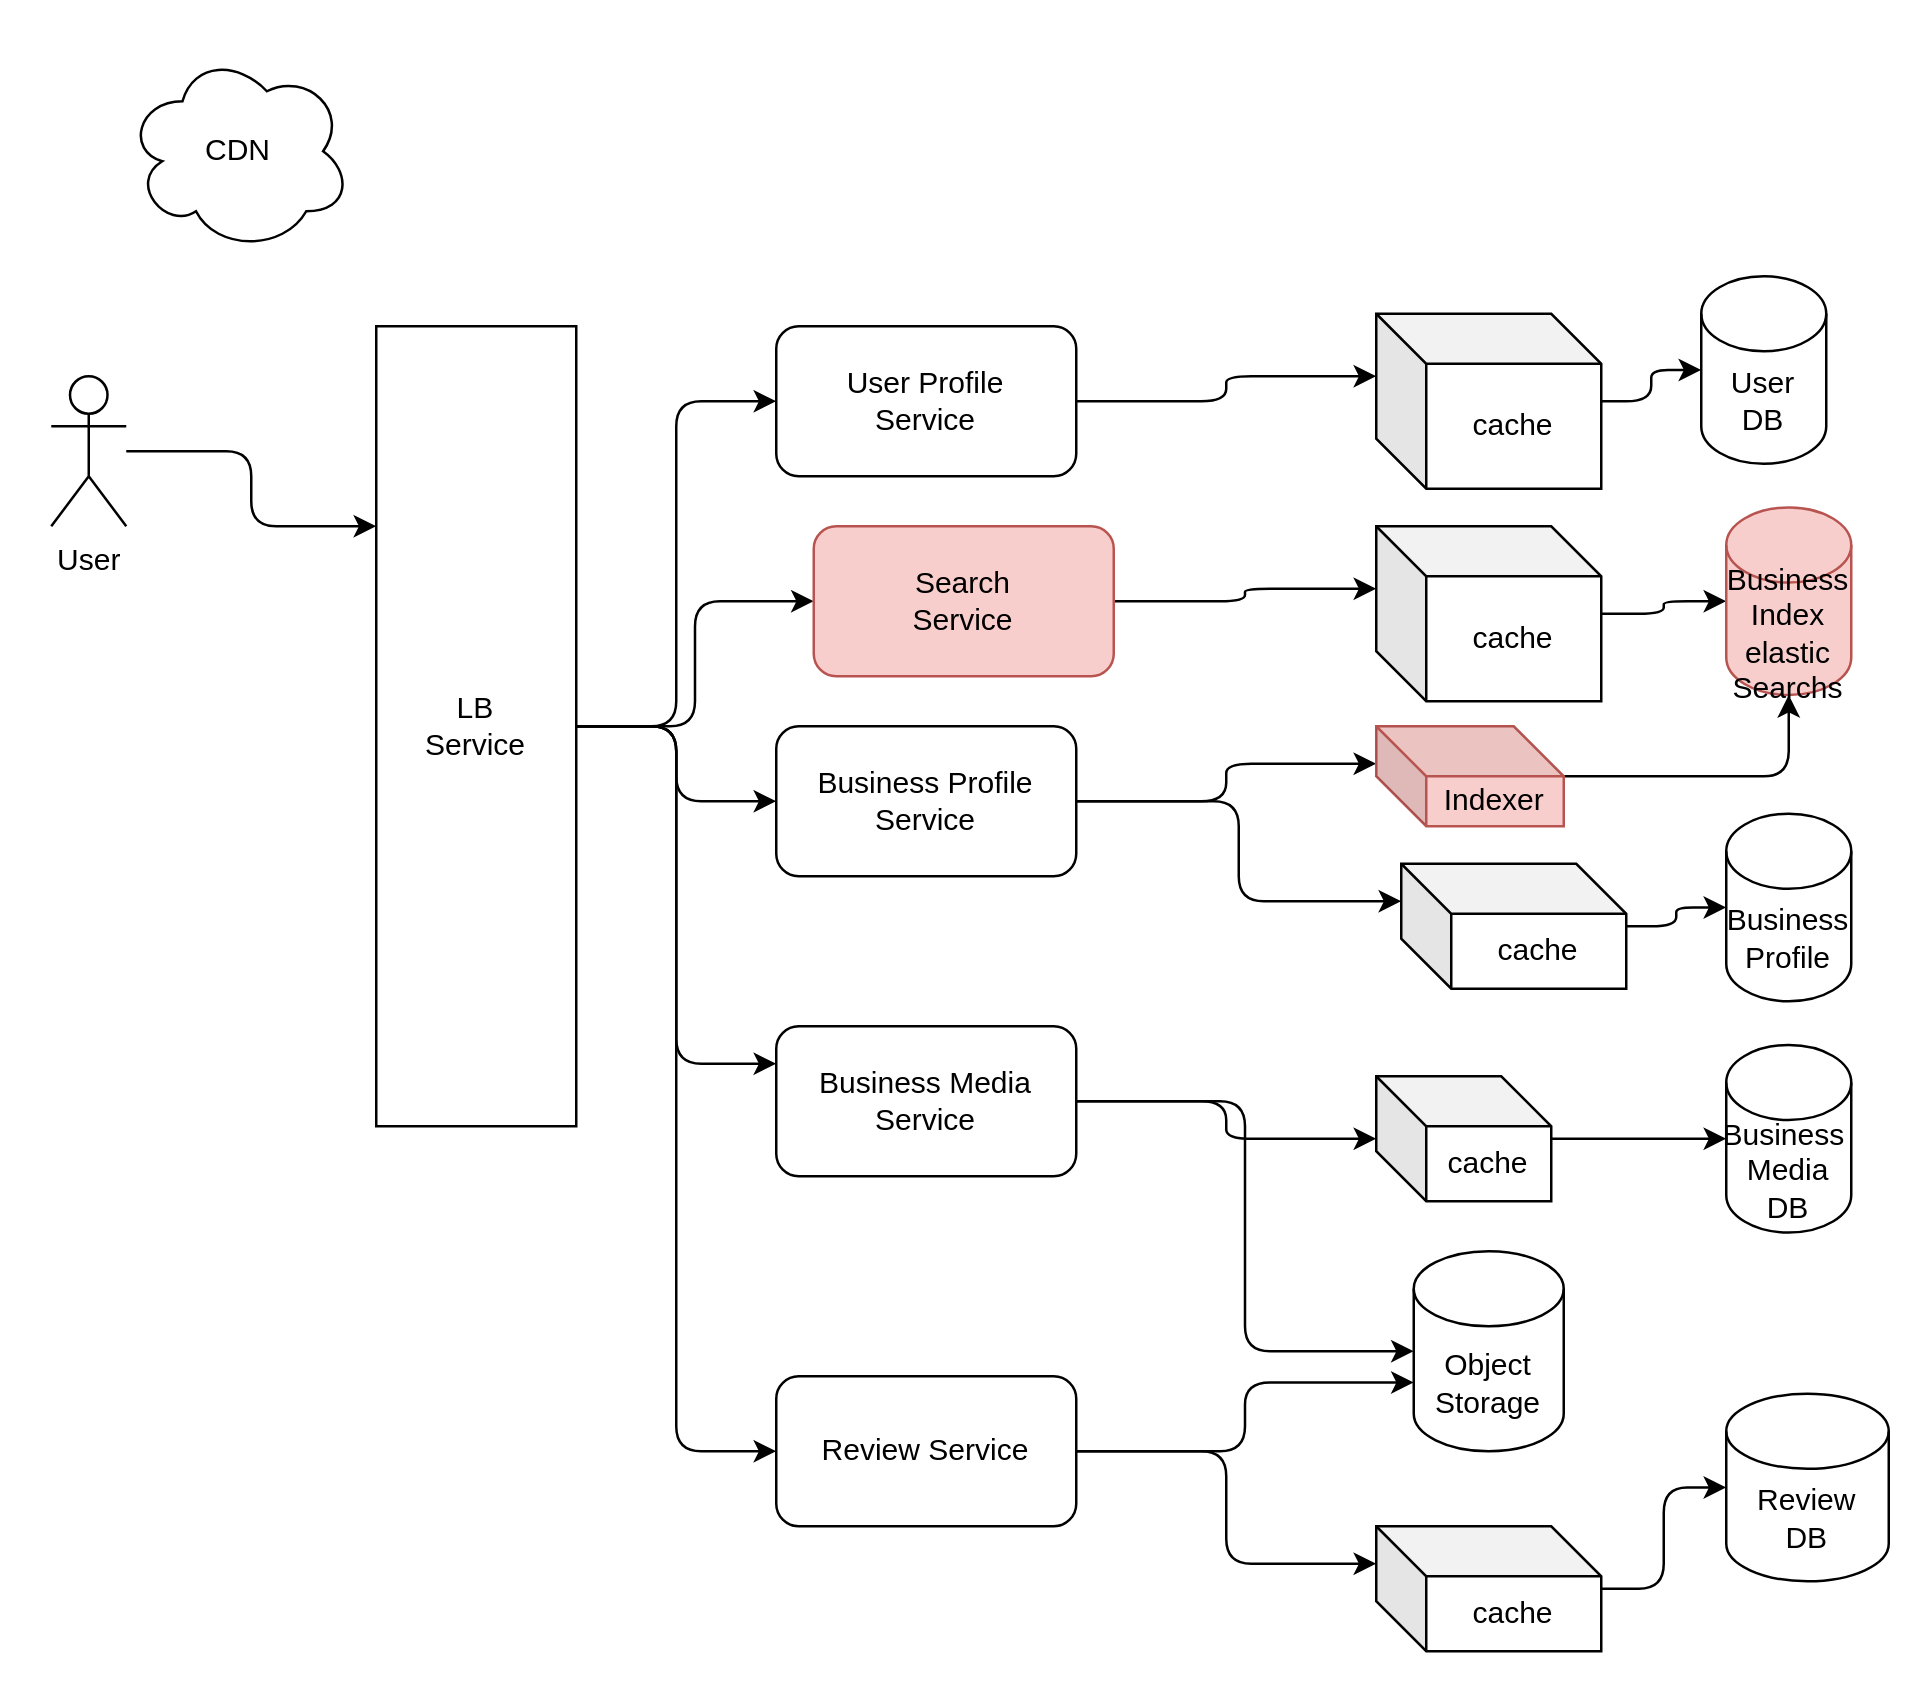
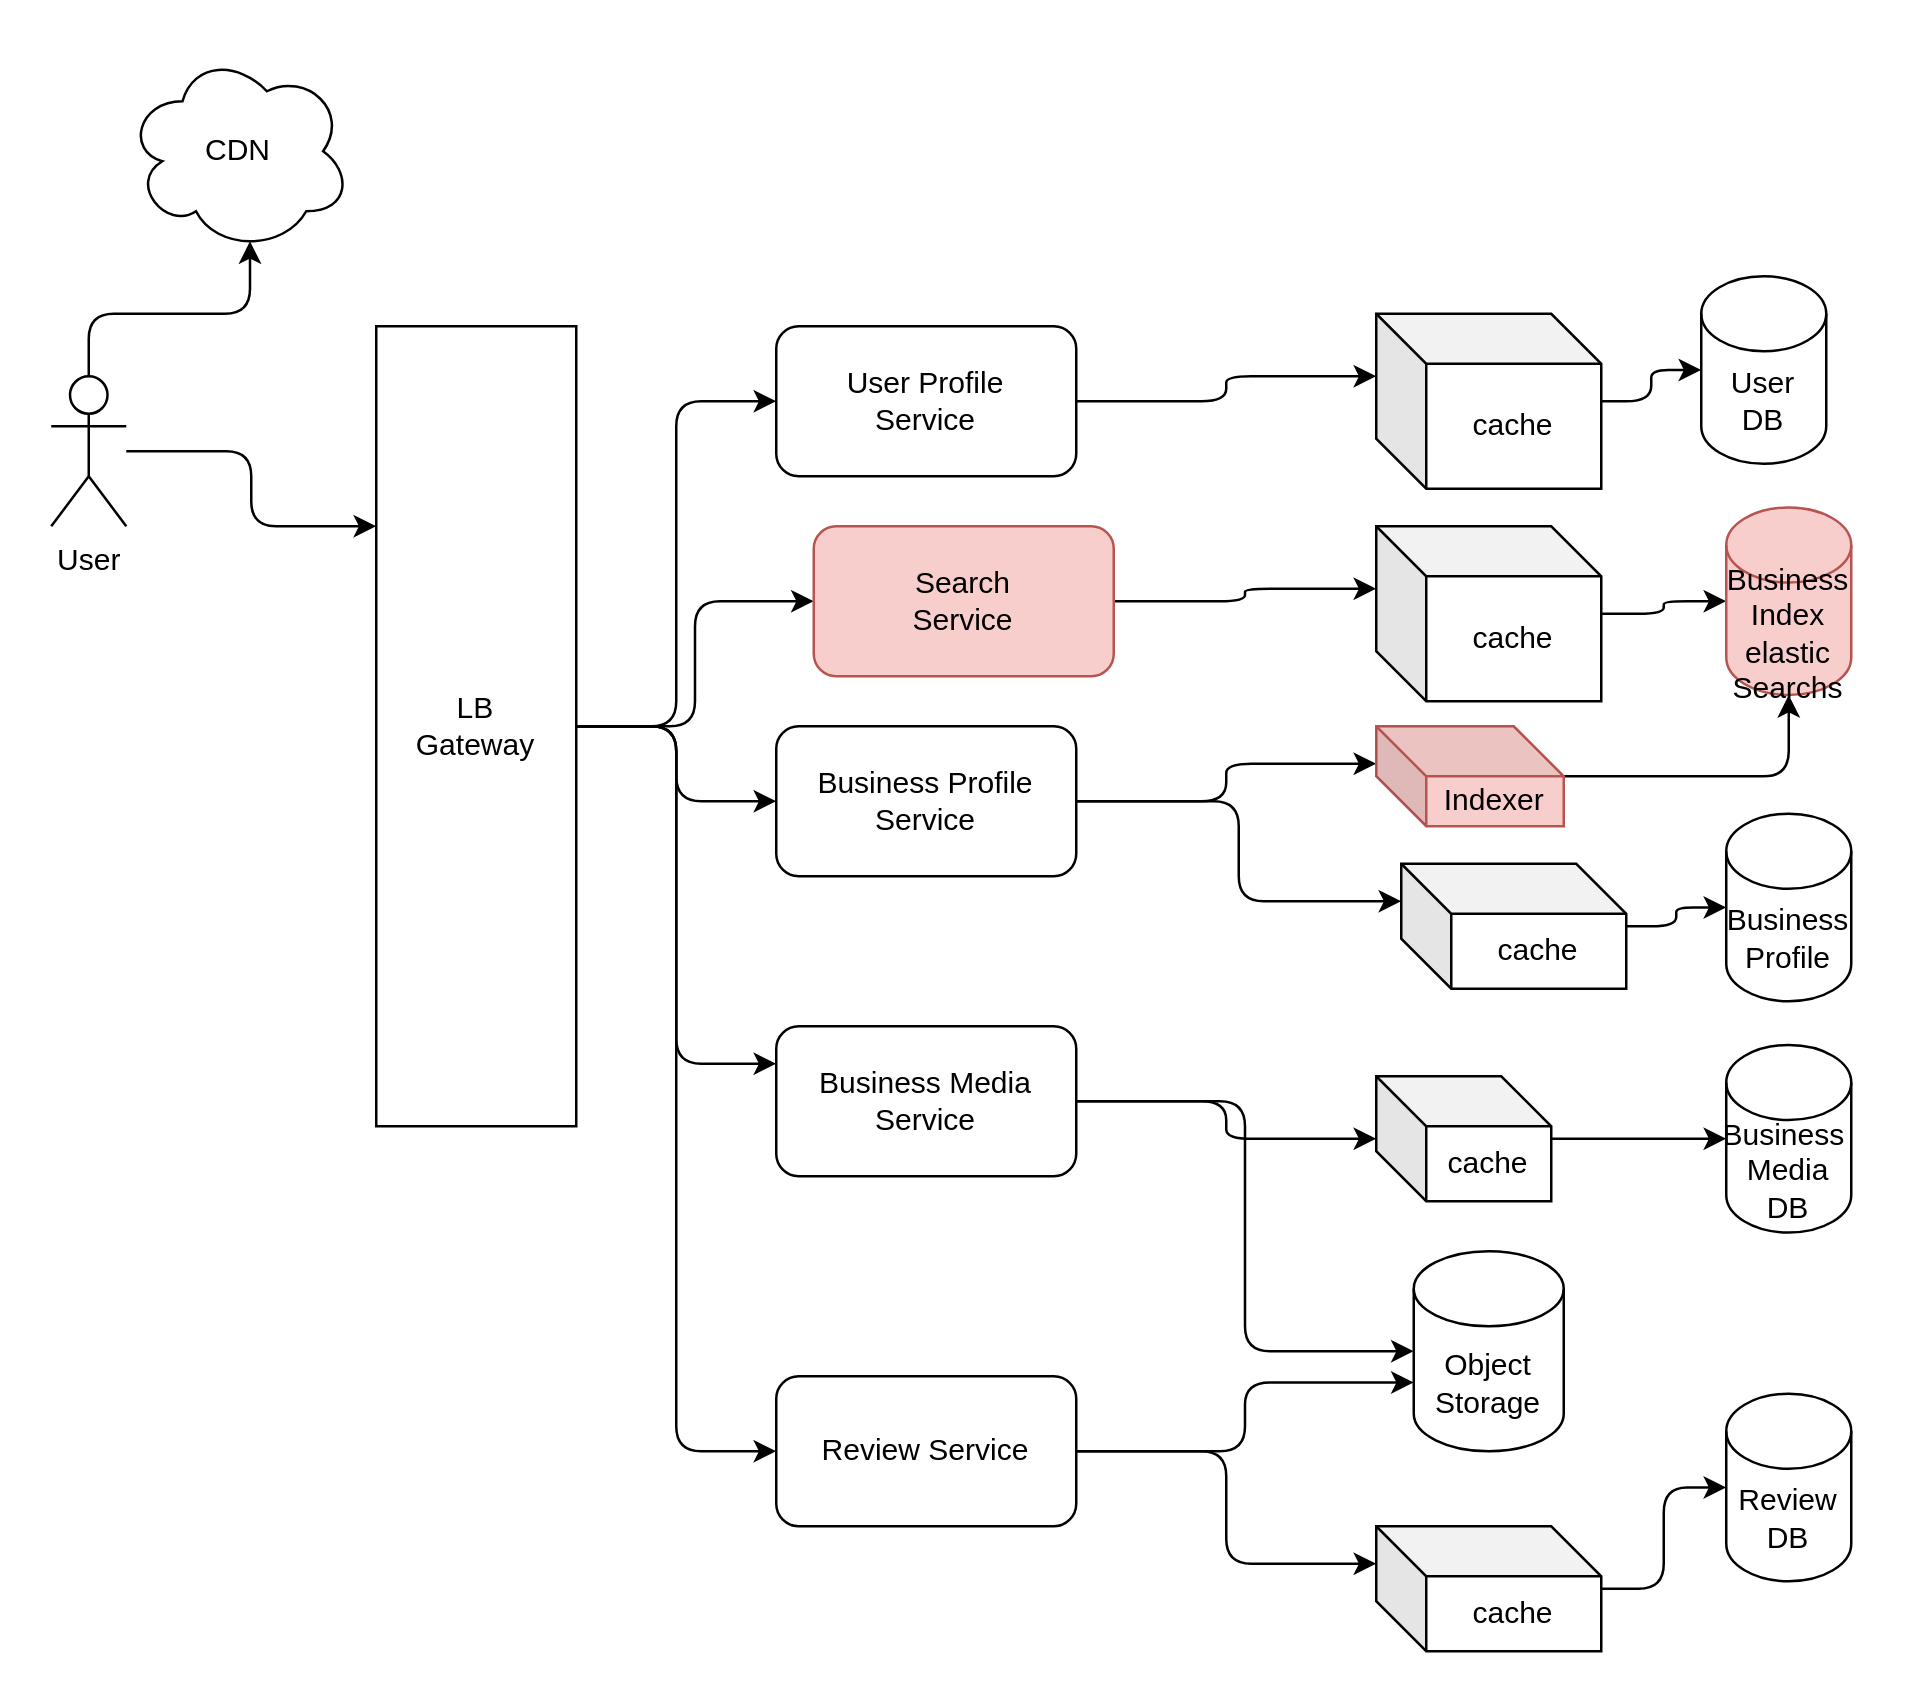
edge "User" -> "CDN": added
node "LB Service": label "LB Service" -> "LB Gateway"
node "Review DB": size 163x188 -> 125x188
